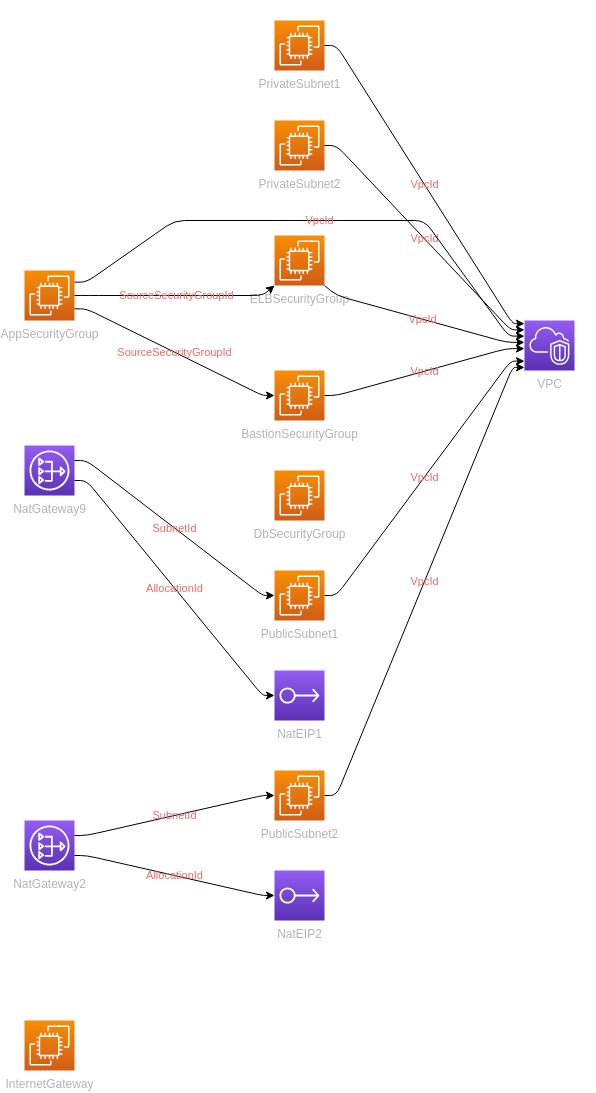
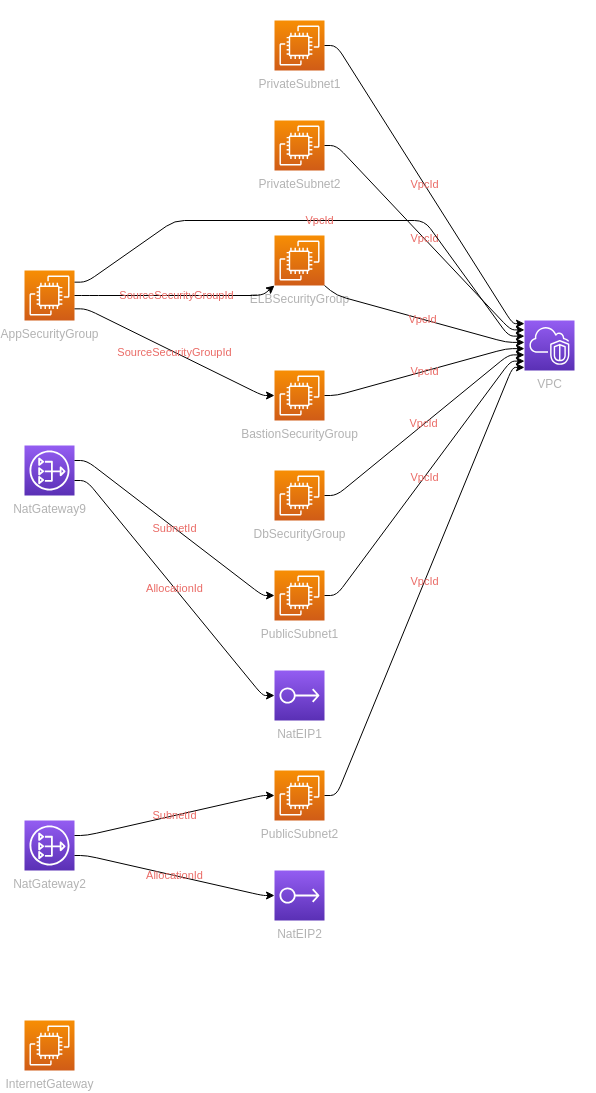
edge "DbSecurityGroup" -> "VPC": added, label "VpcId"
